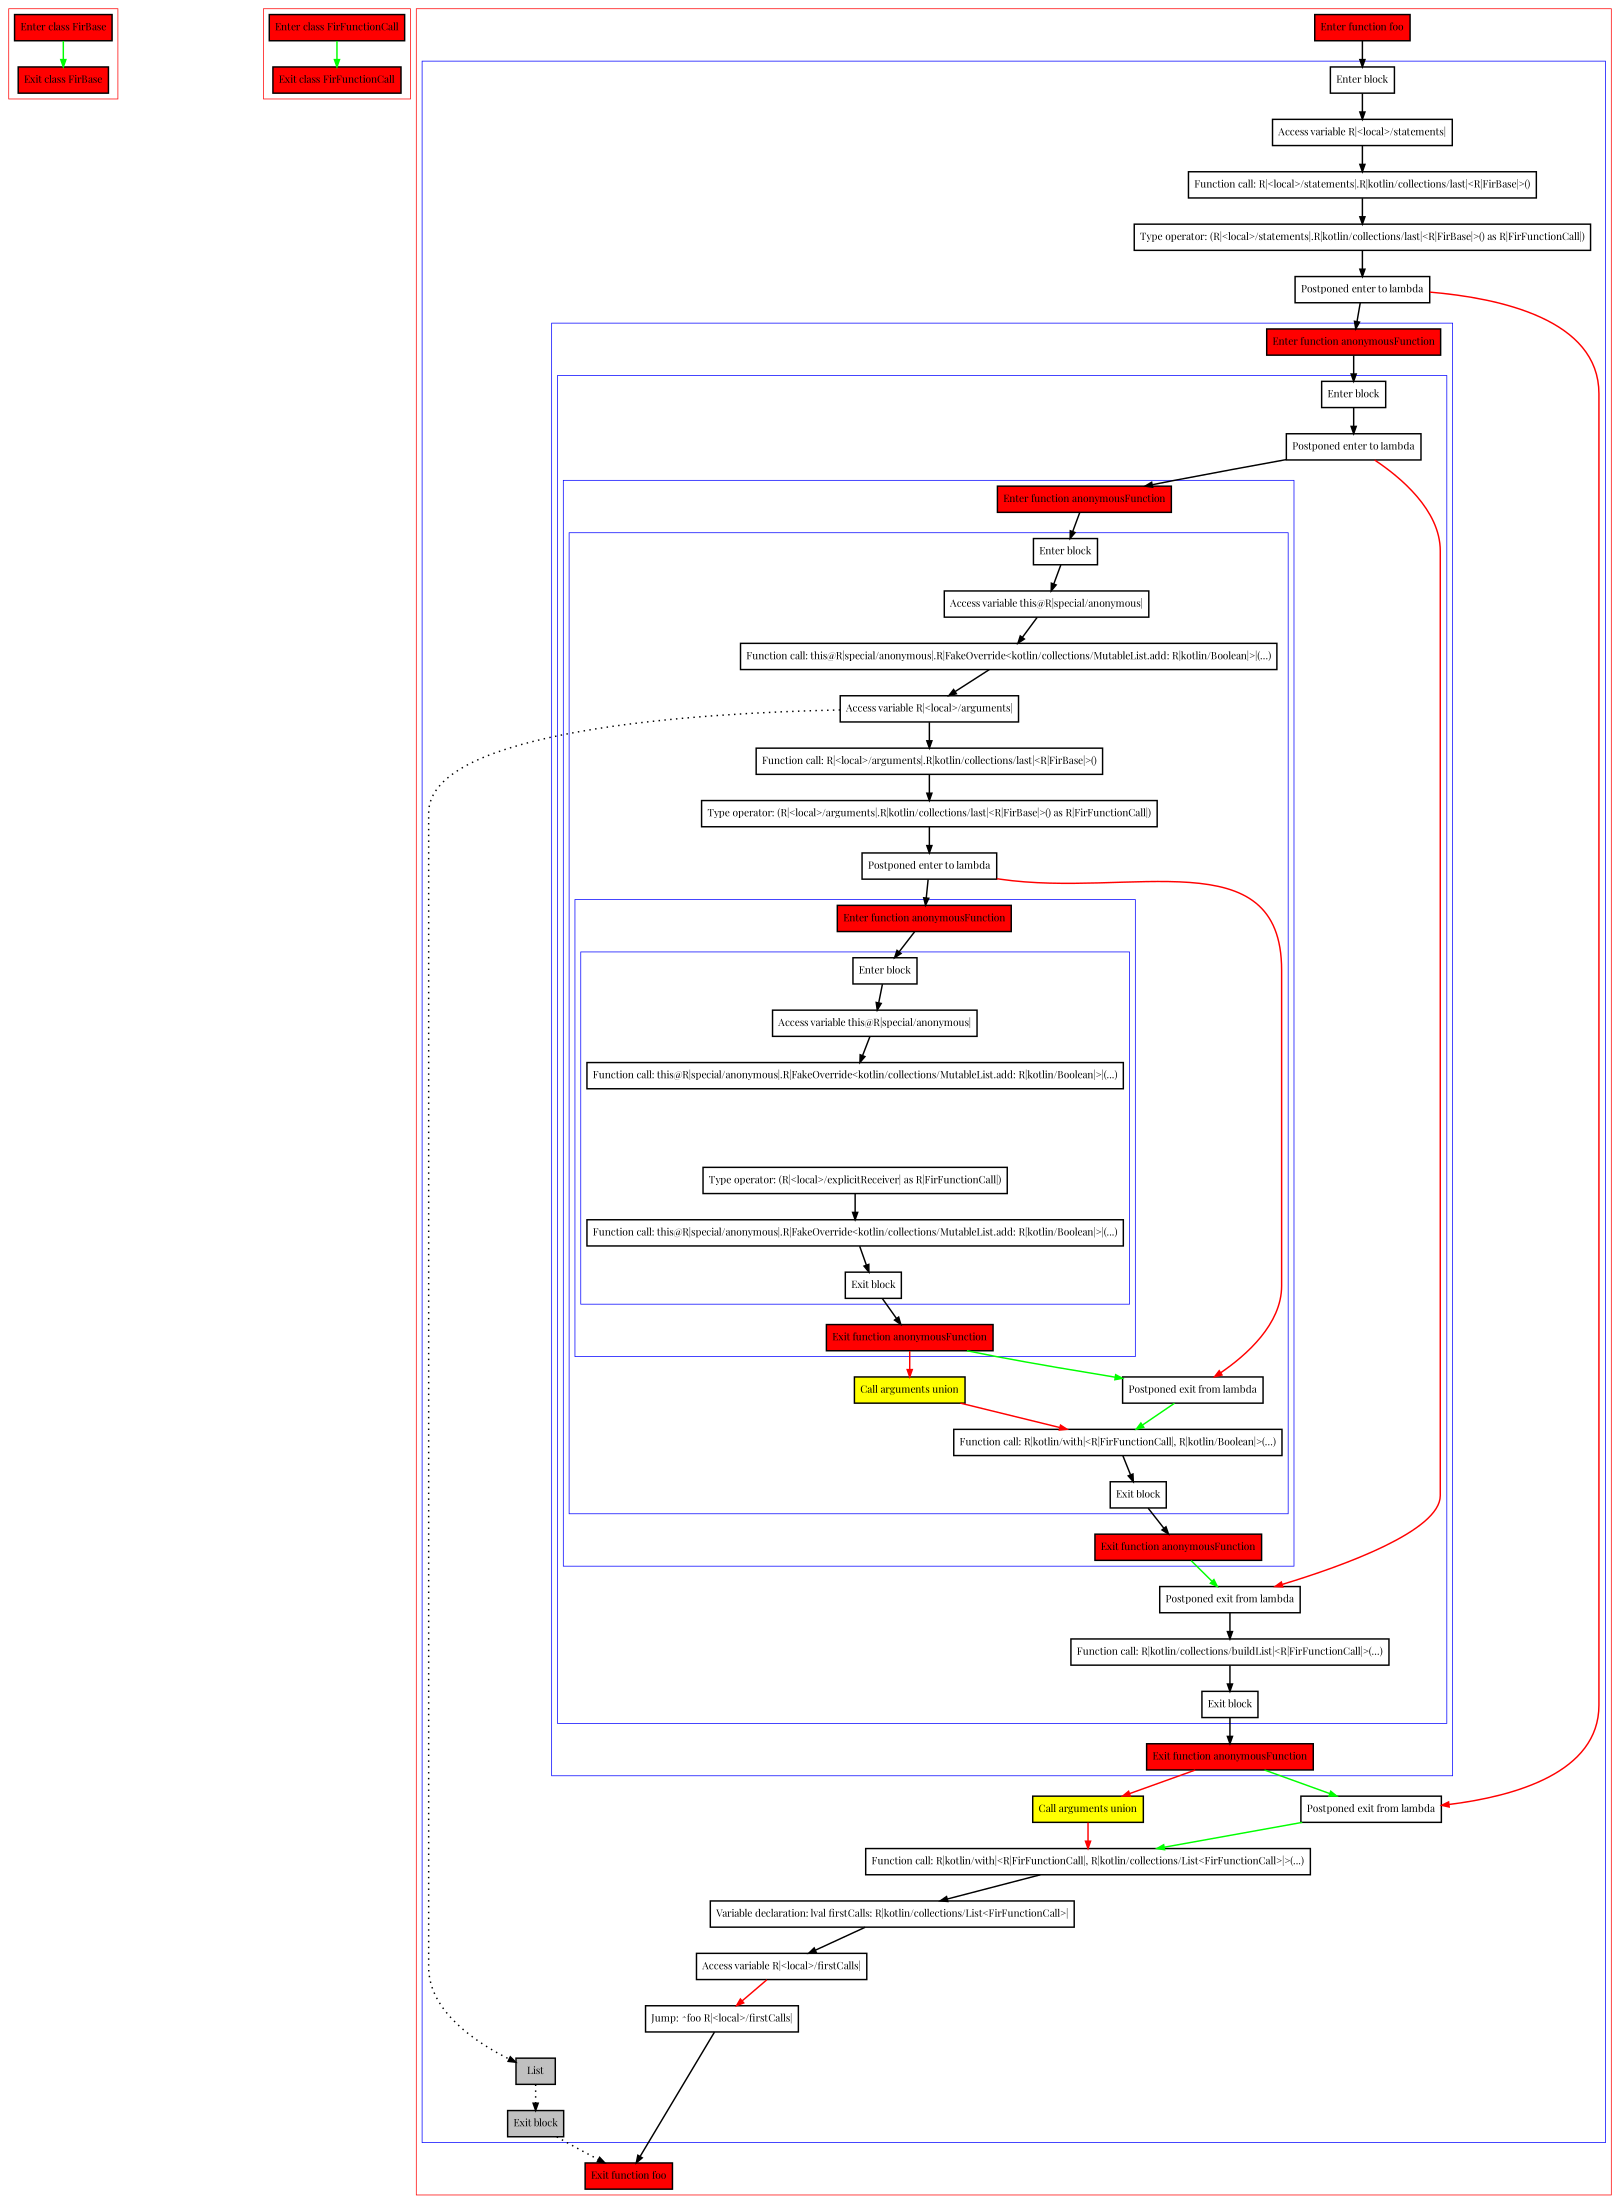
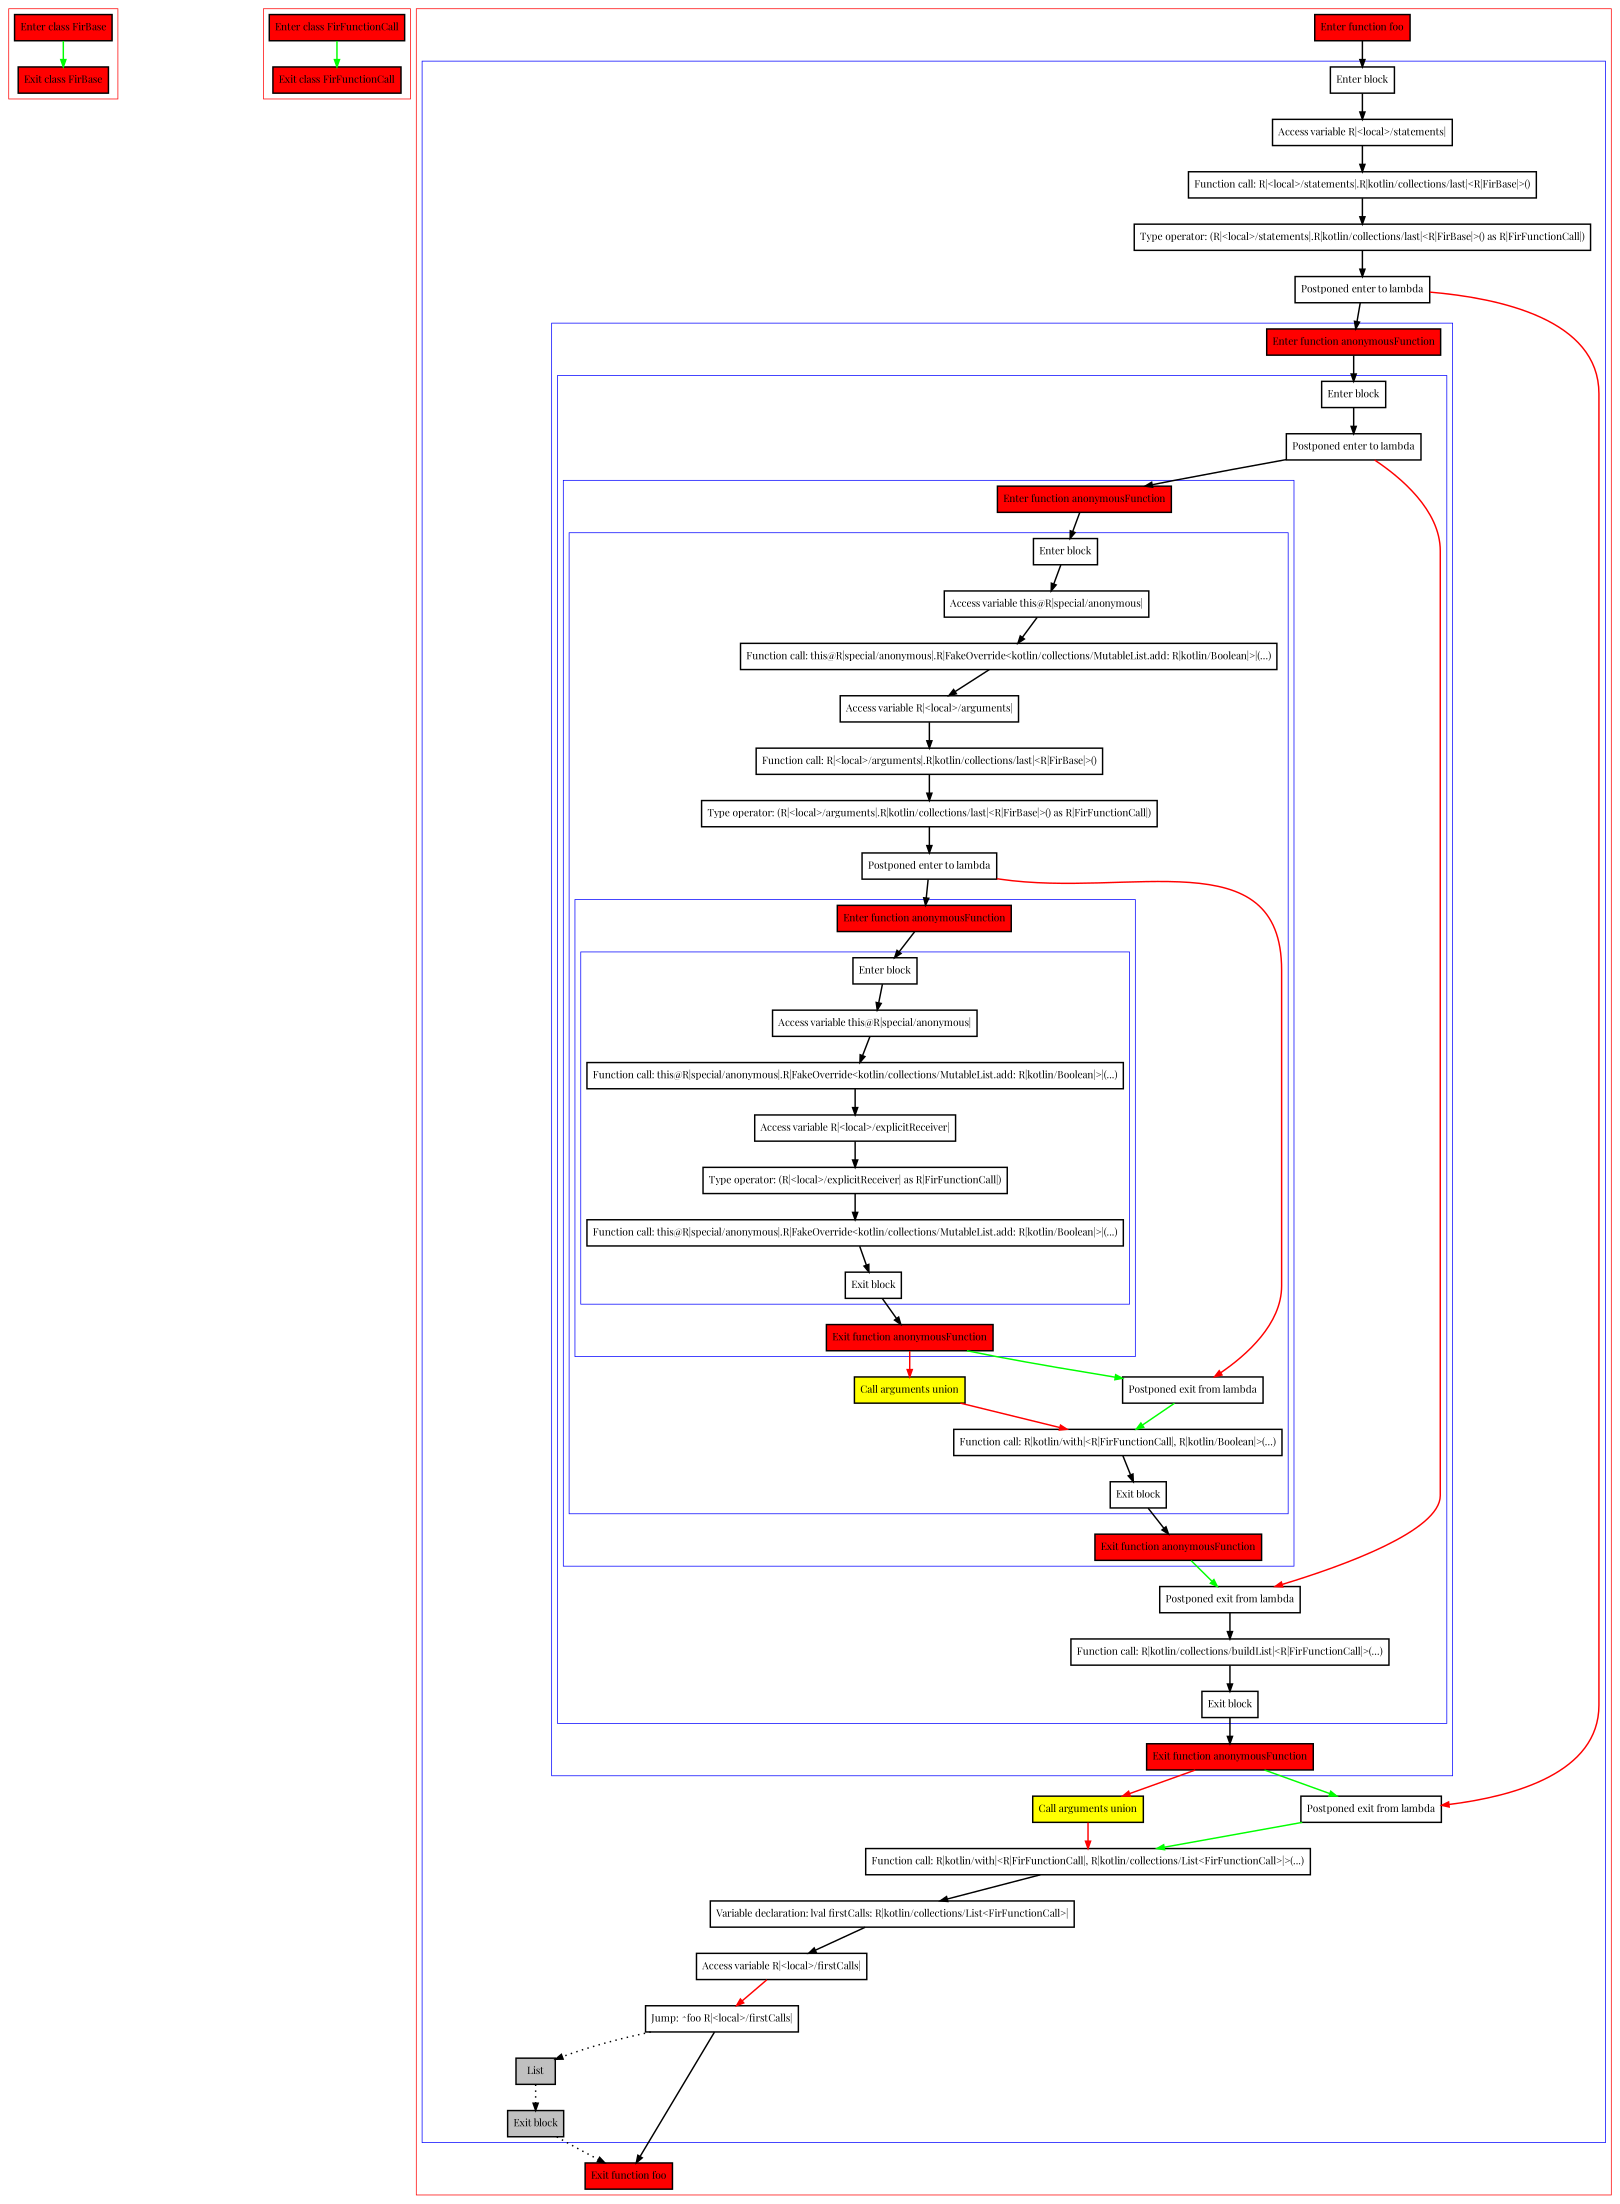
node "Access variable R|<local>/explicitReceiver|": added
edge "Access variable R|<local>/arguments|" -> "List": now "Jump: ^foo R|<local>/firstCalls|" -> "List"
